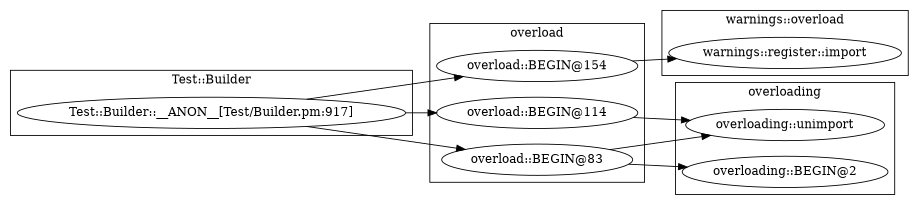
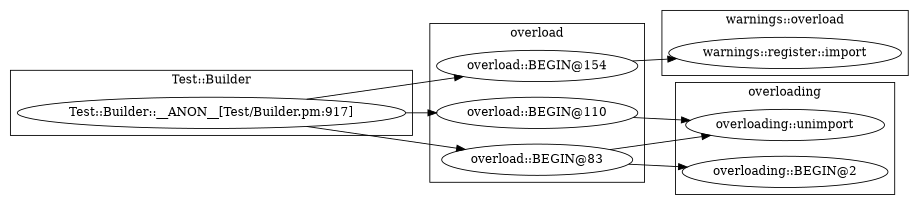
node "overload::BEGIN@114": label "overload::BEGIN@114" -> "overload::BEGIN@110"
